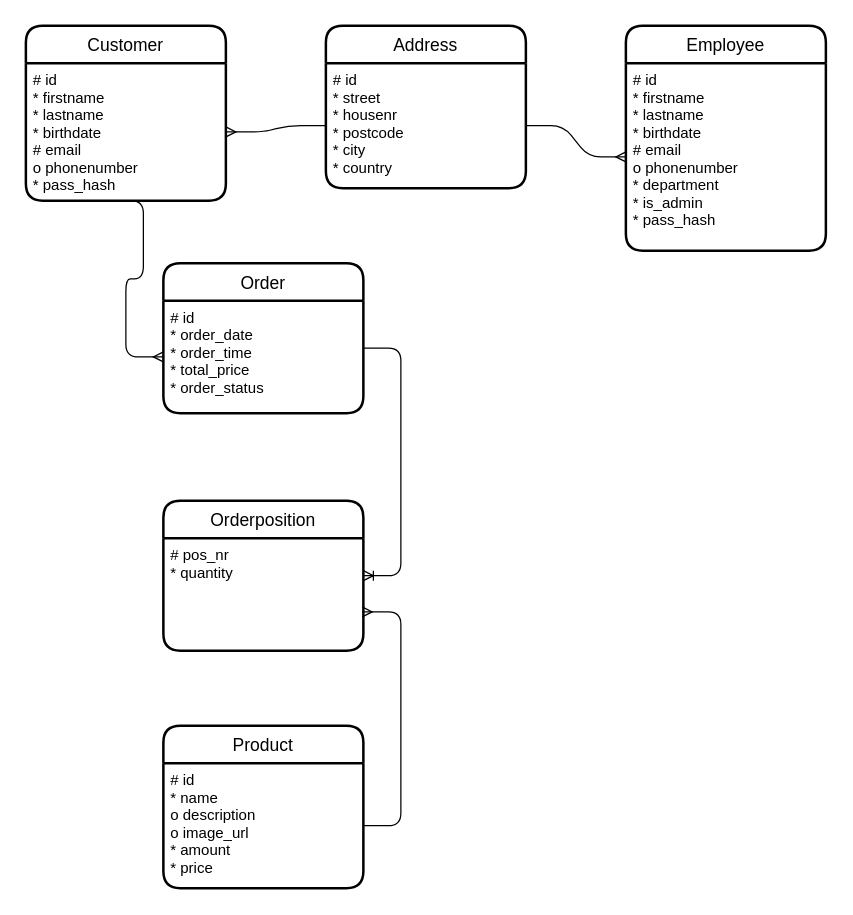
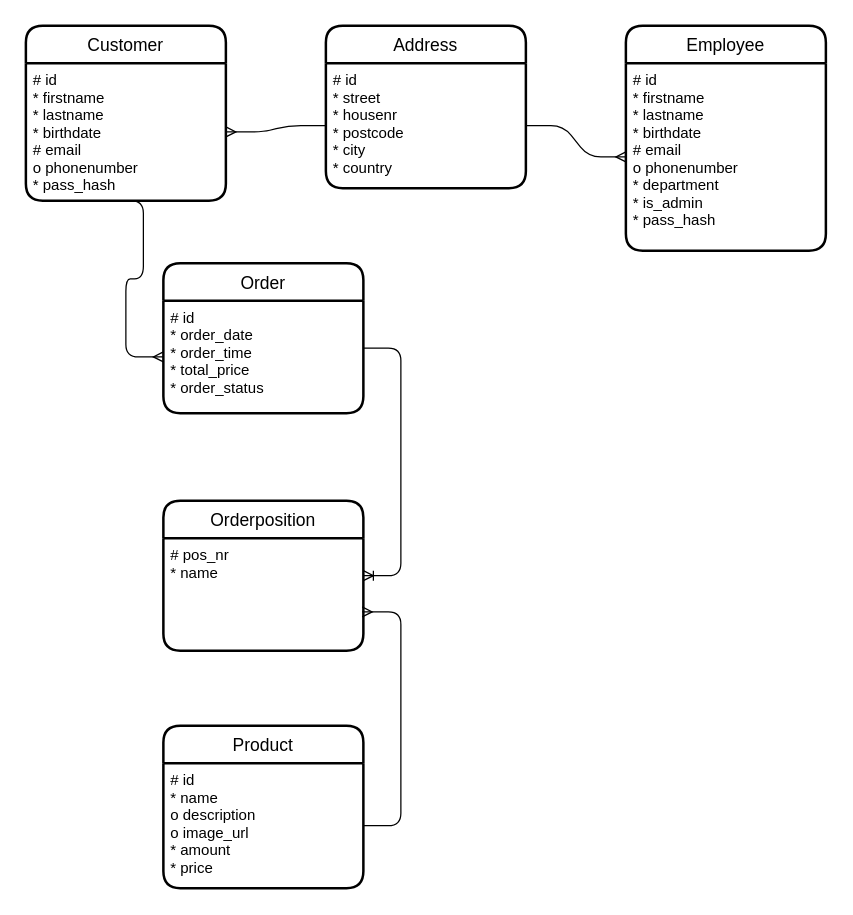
node "# pos_nr * quantity": label "# pos_nr * quantity" -> "# pos_nr * name"
